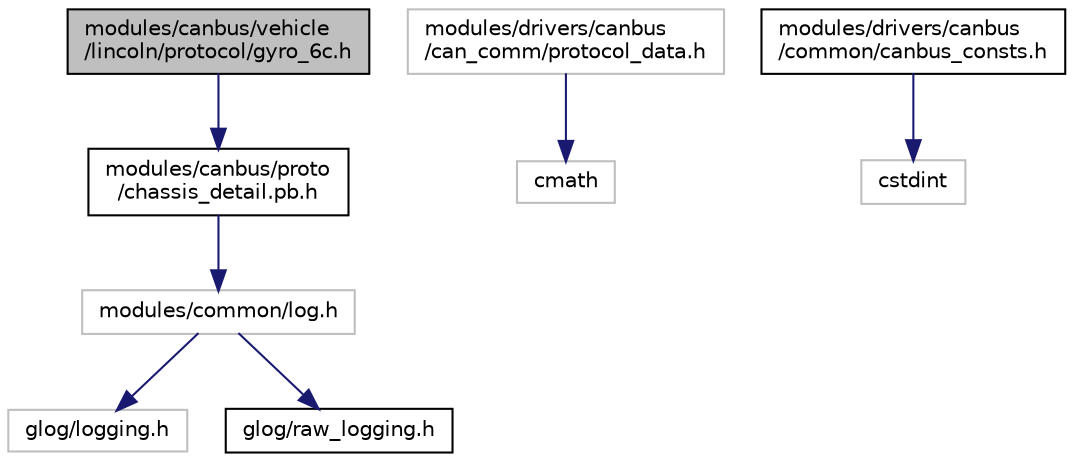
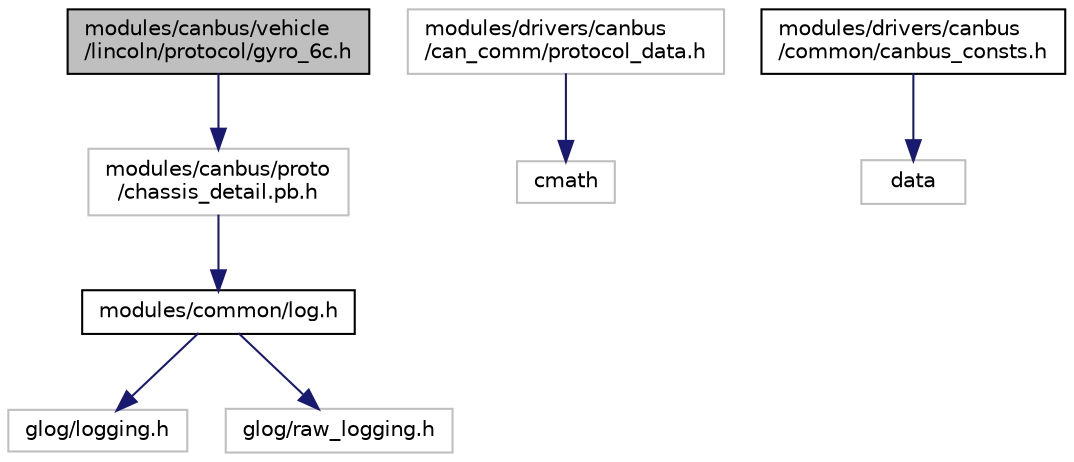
node "modules/canbus/proto /chassis_detail.pb.h": color black -> grey75
node "cstdint": label "cstdint" -> "data"
node "modules/common/log.h": color grey75 -> black
node "glog/raw_logging.h": color black -> grey75
